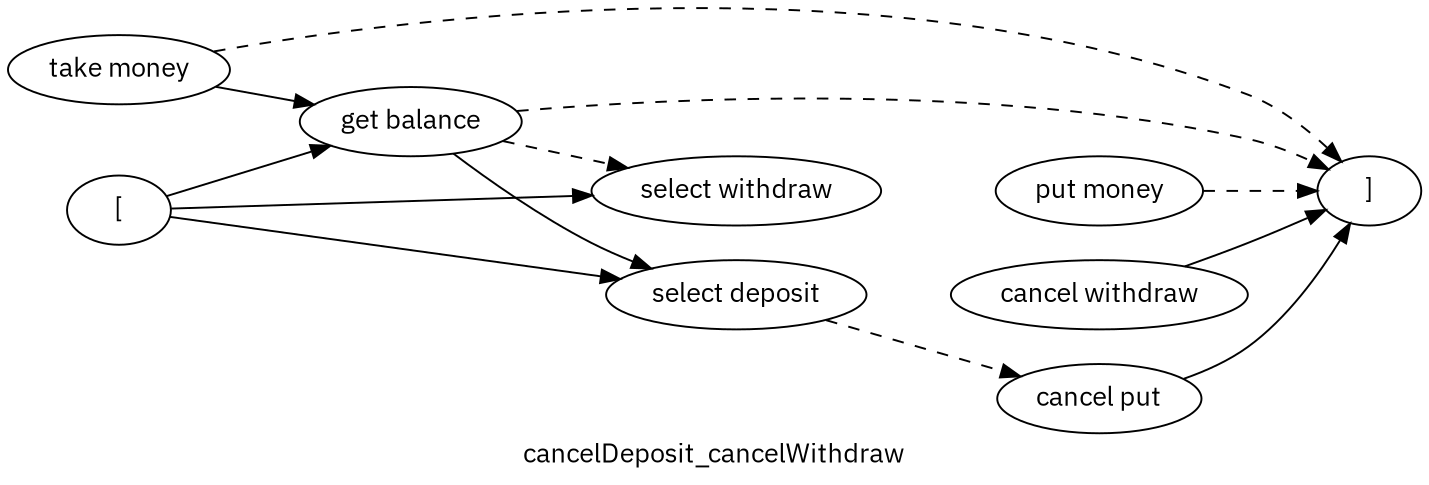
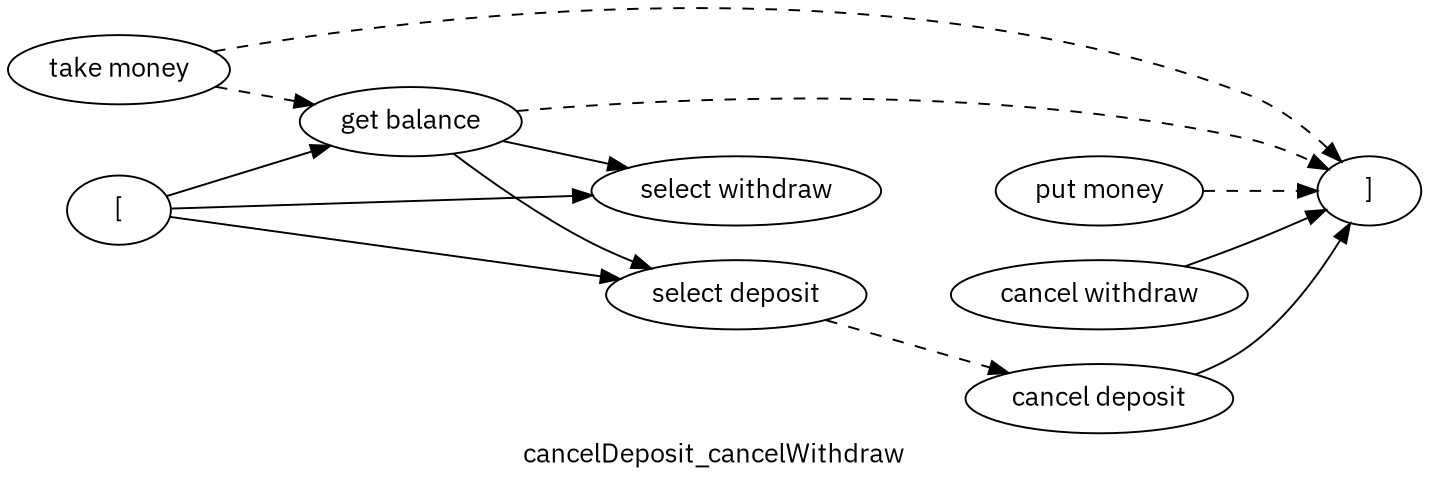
edge "take money" -> "get balance": style solid -> dashed
edge "get balance" -> "select withdraw": style dashed -> solid
node "cancel put": label "cancel put" -> "cancel deposit"
